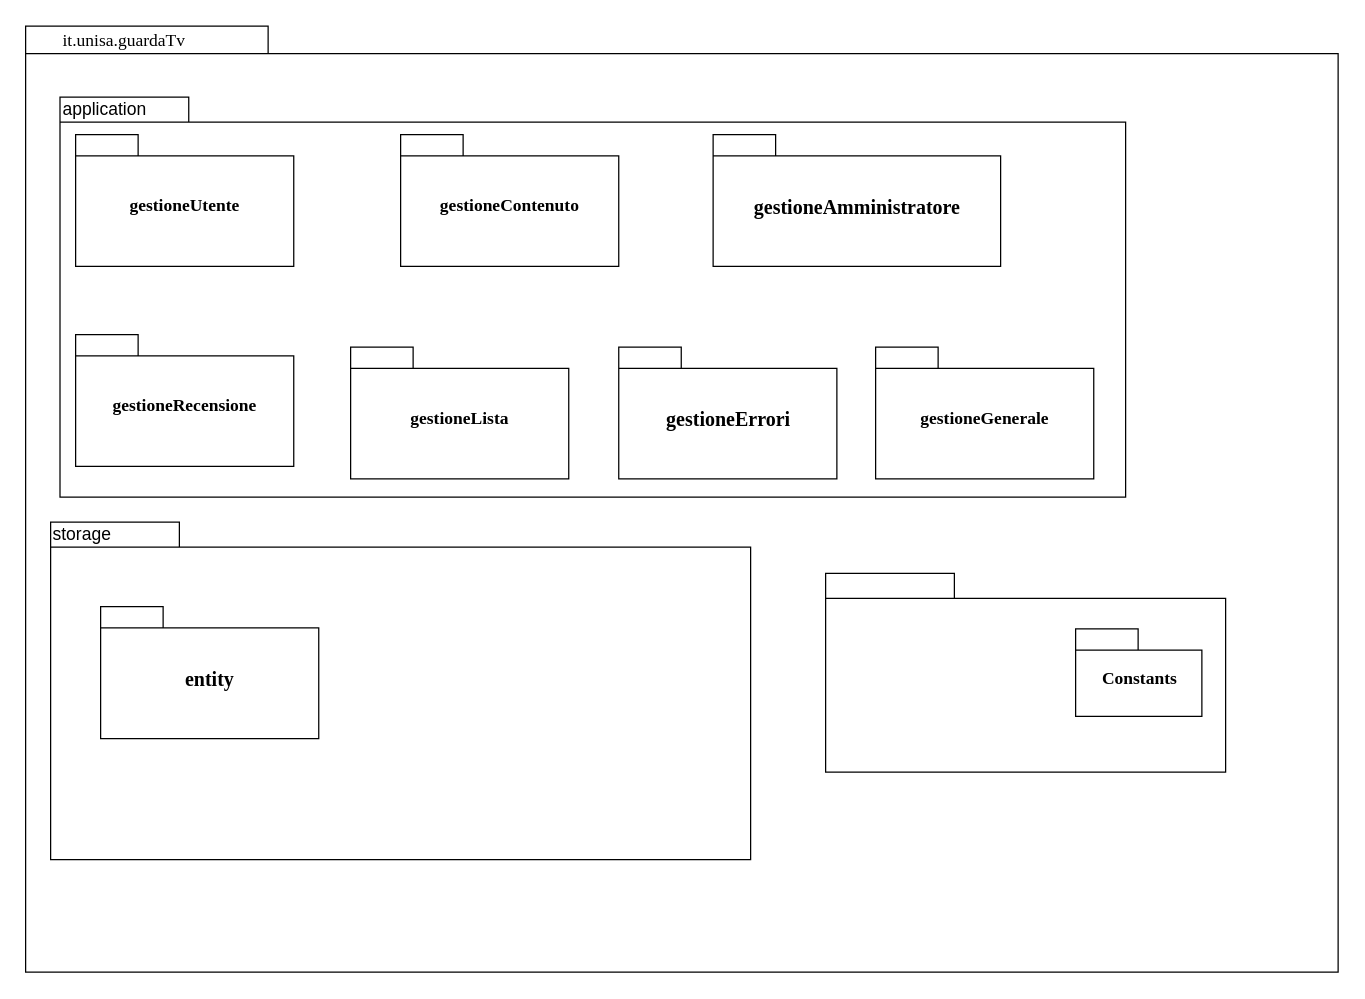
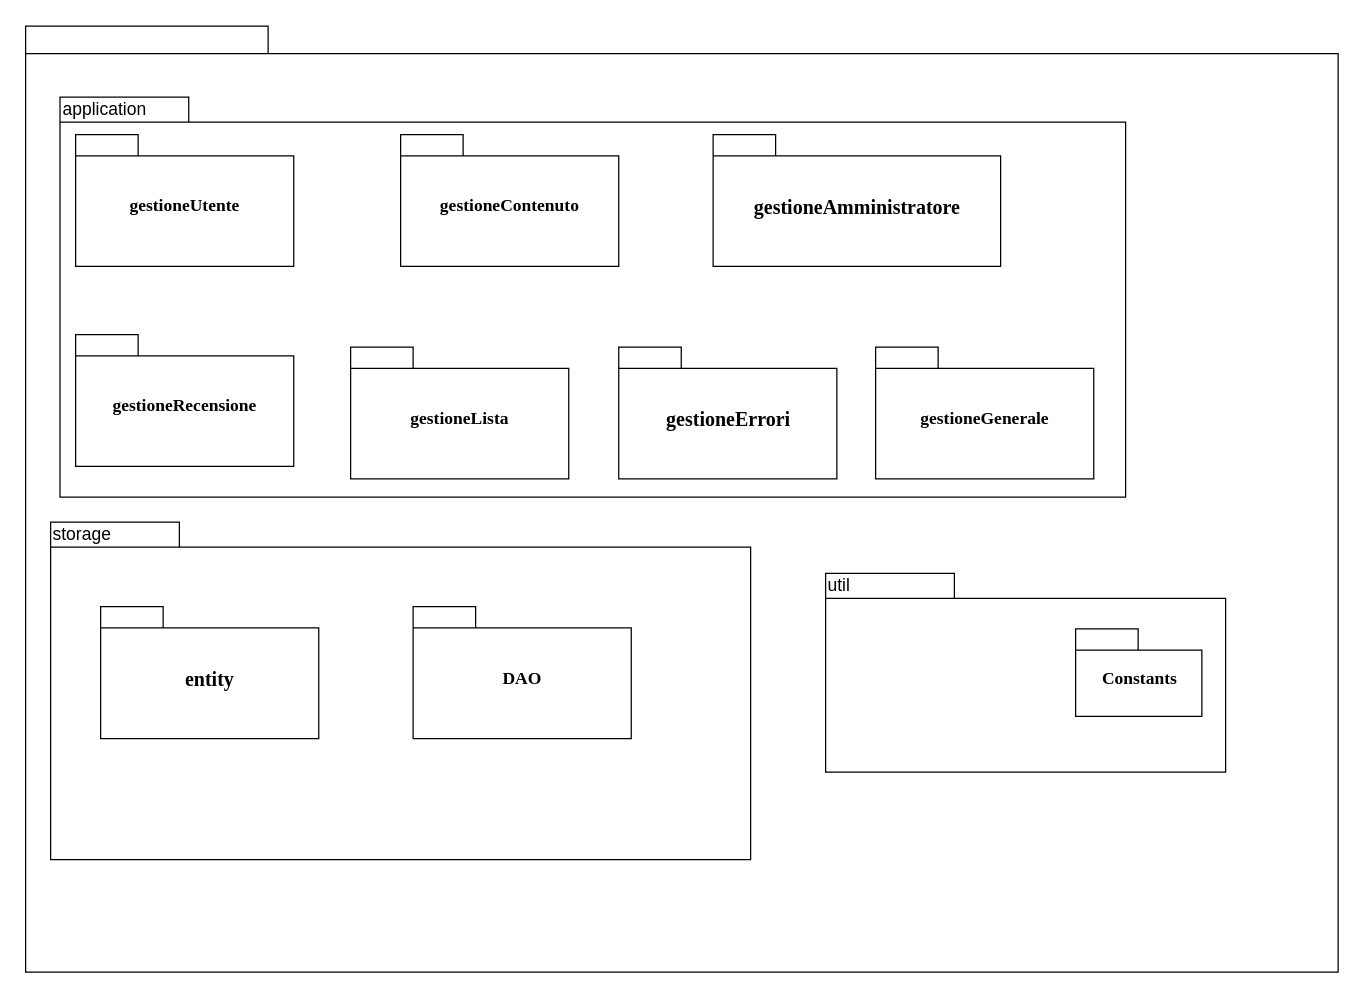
node "it.unisa.guardaTv": removed
node "util": added
node "DAO": added
